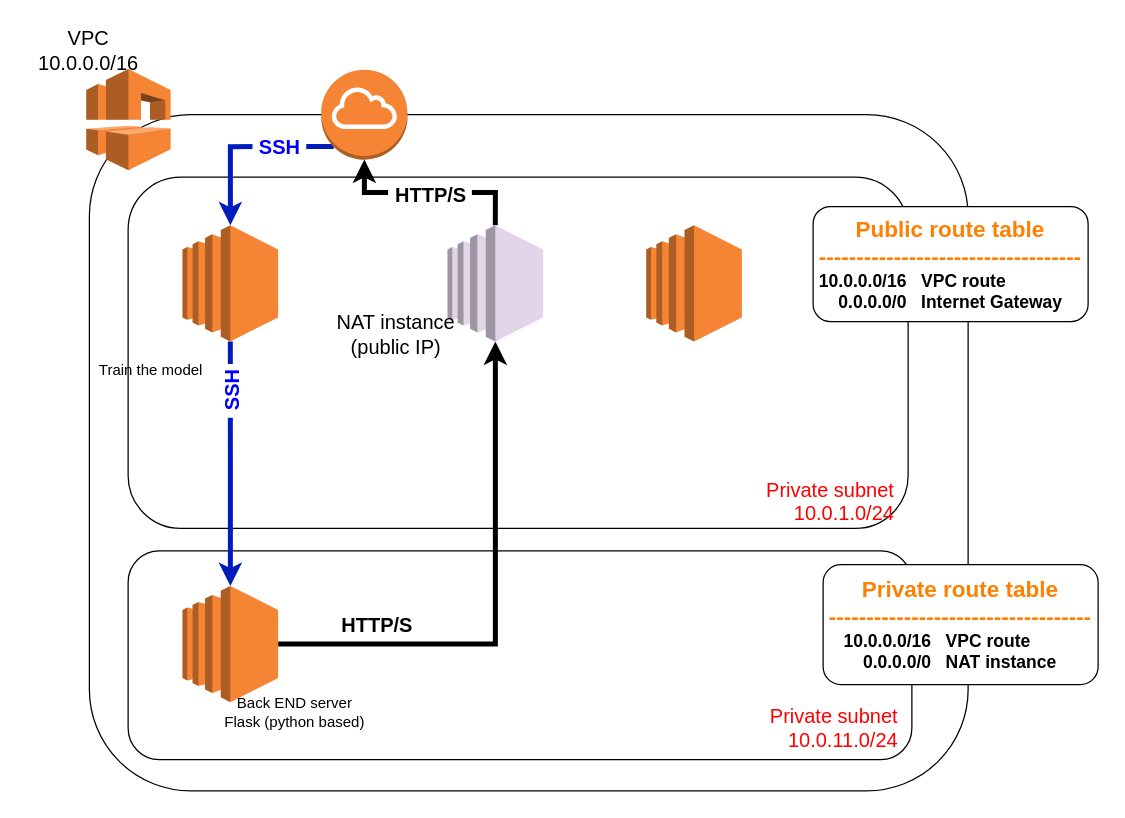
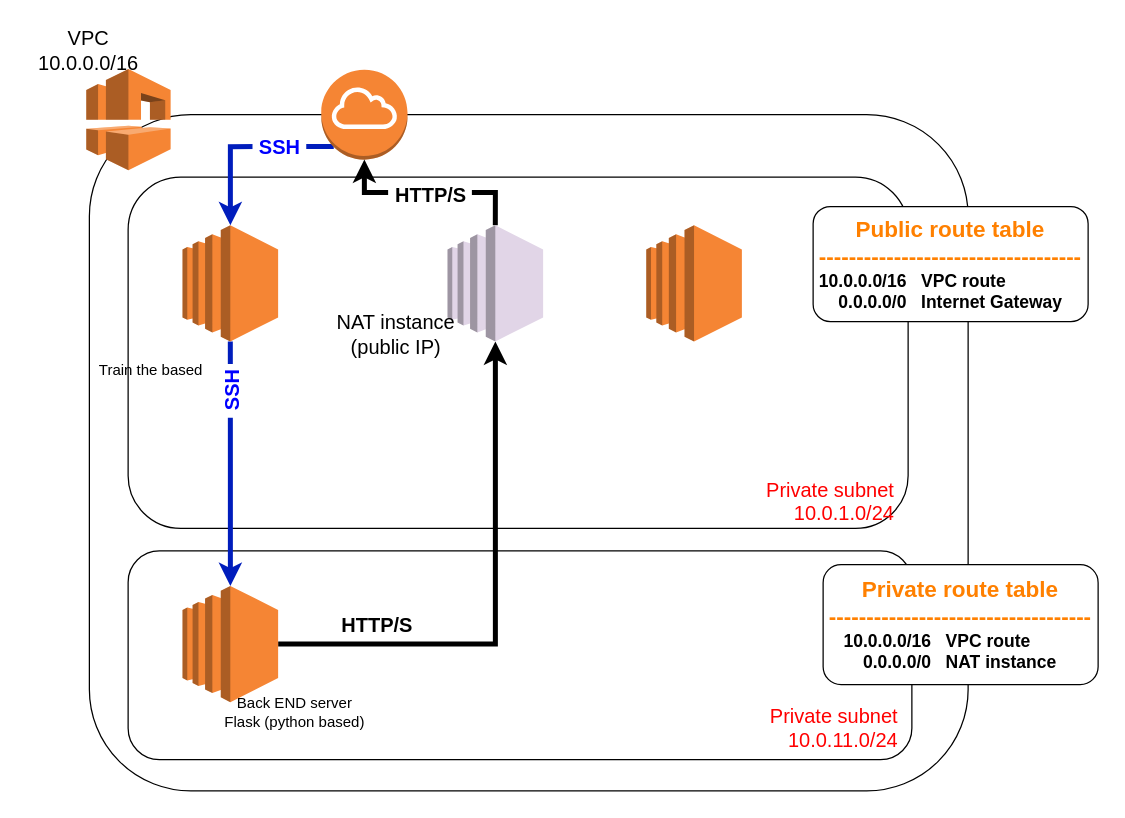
node "Train the model": label "Train the model" -> "Train the based"
